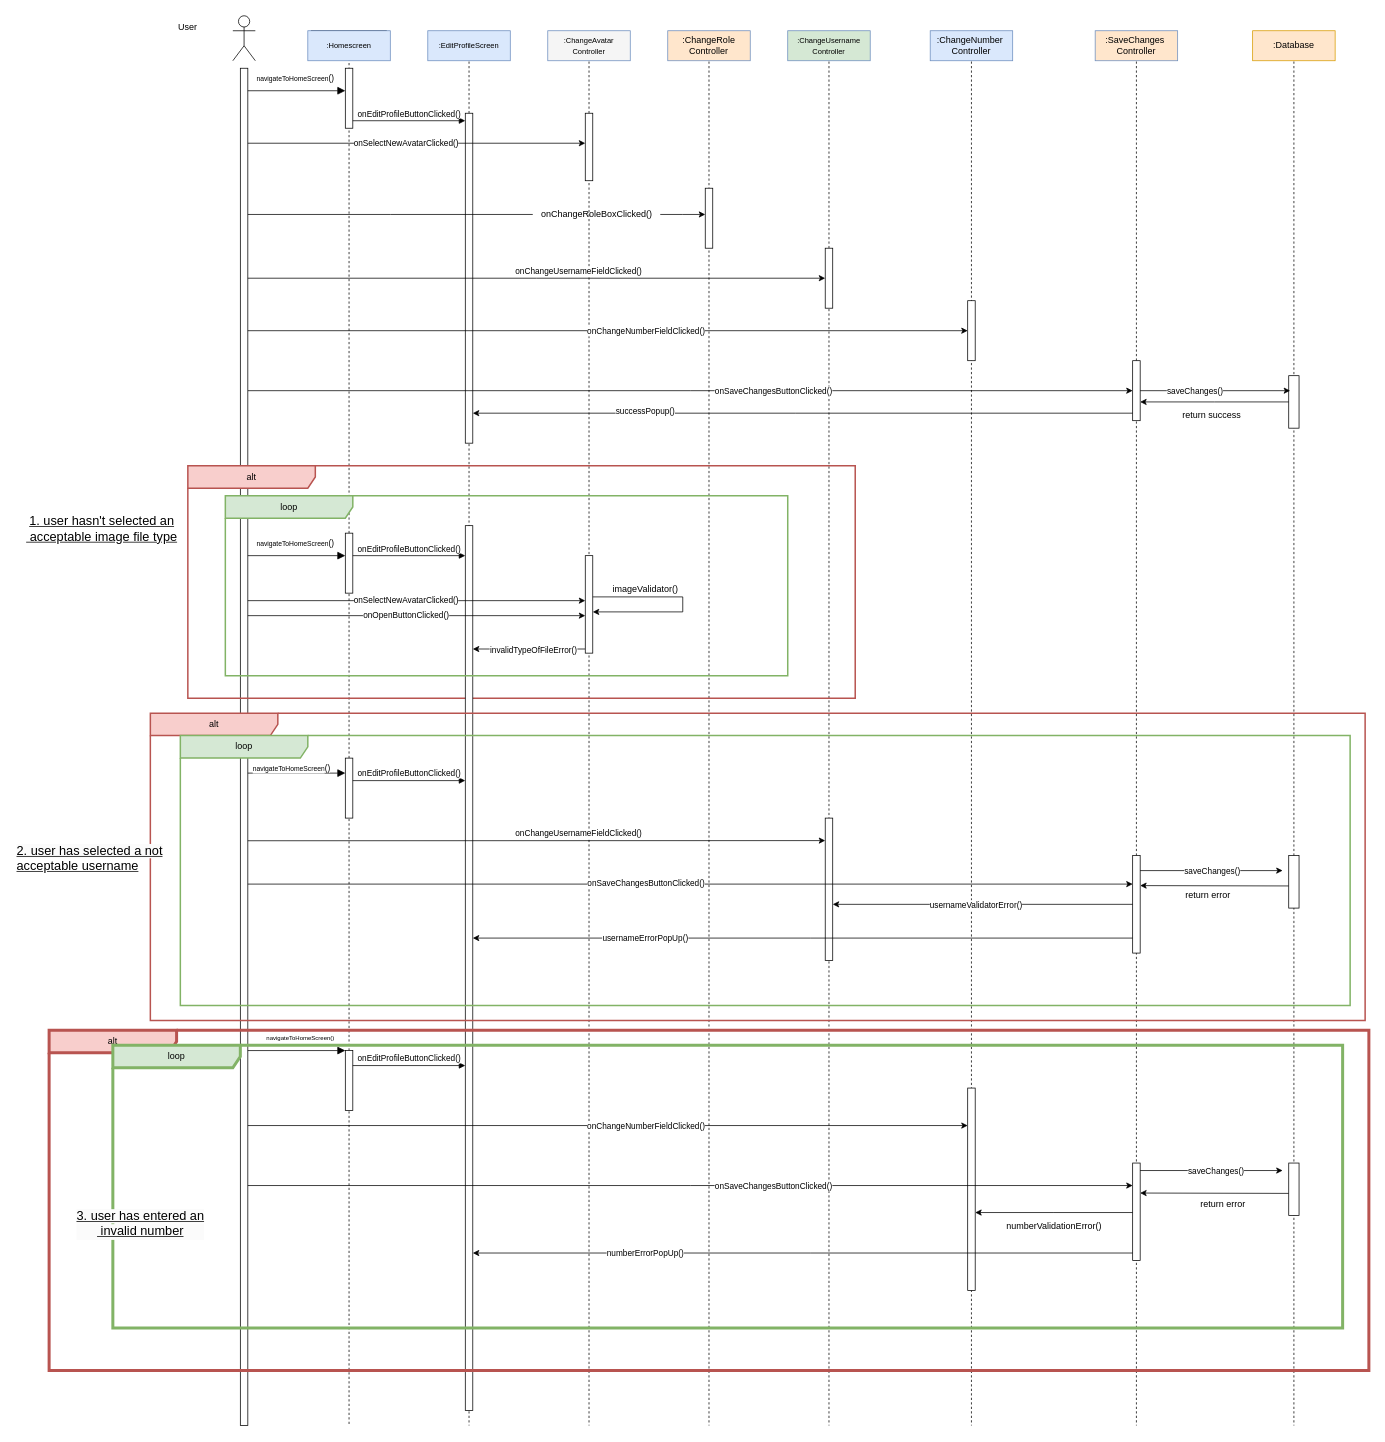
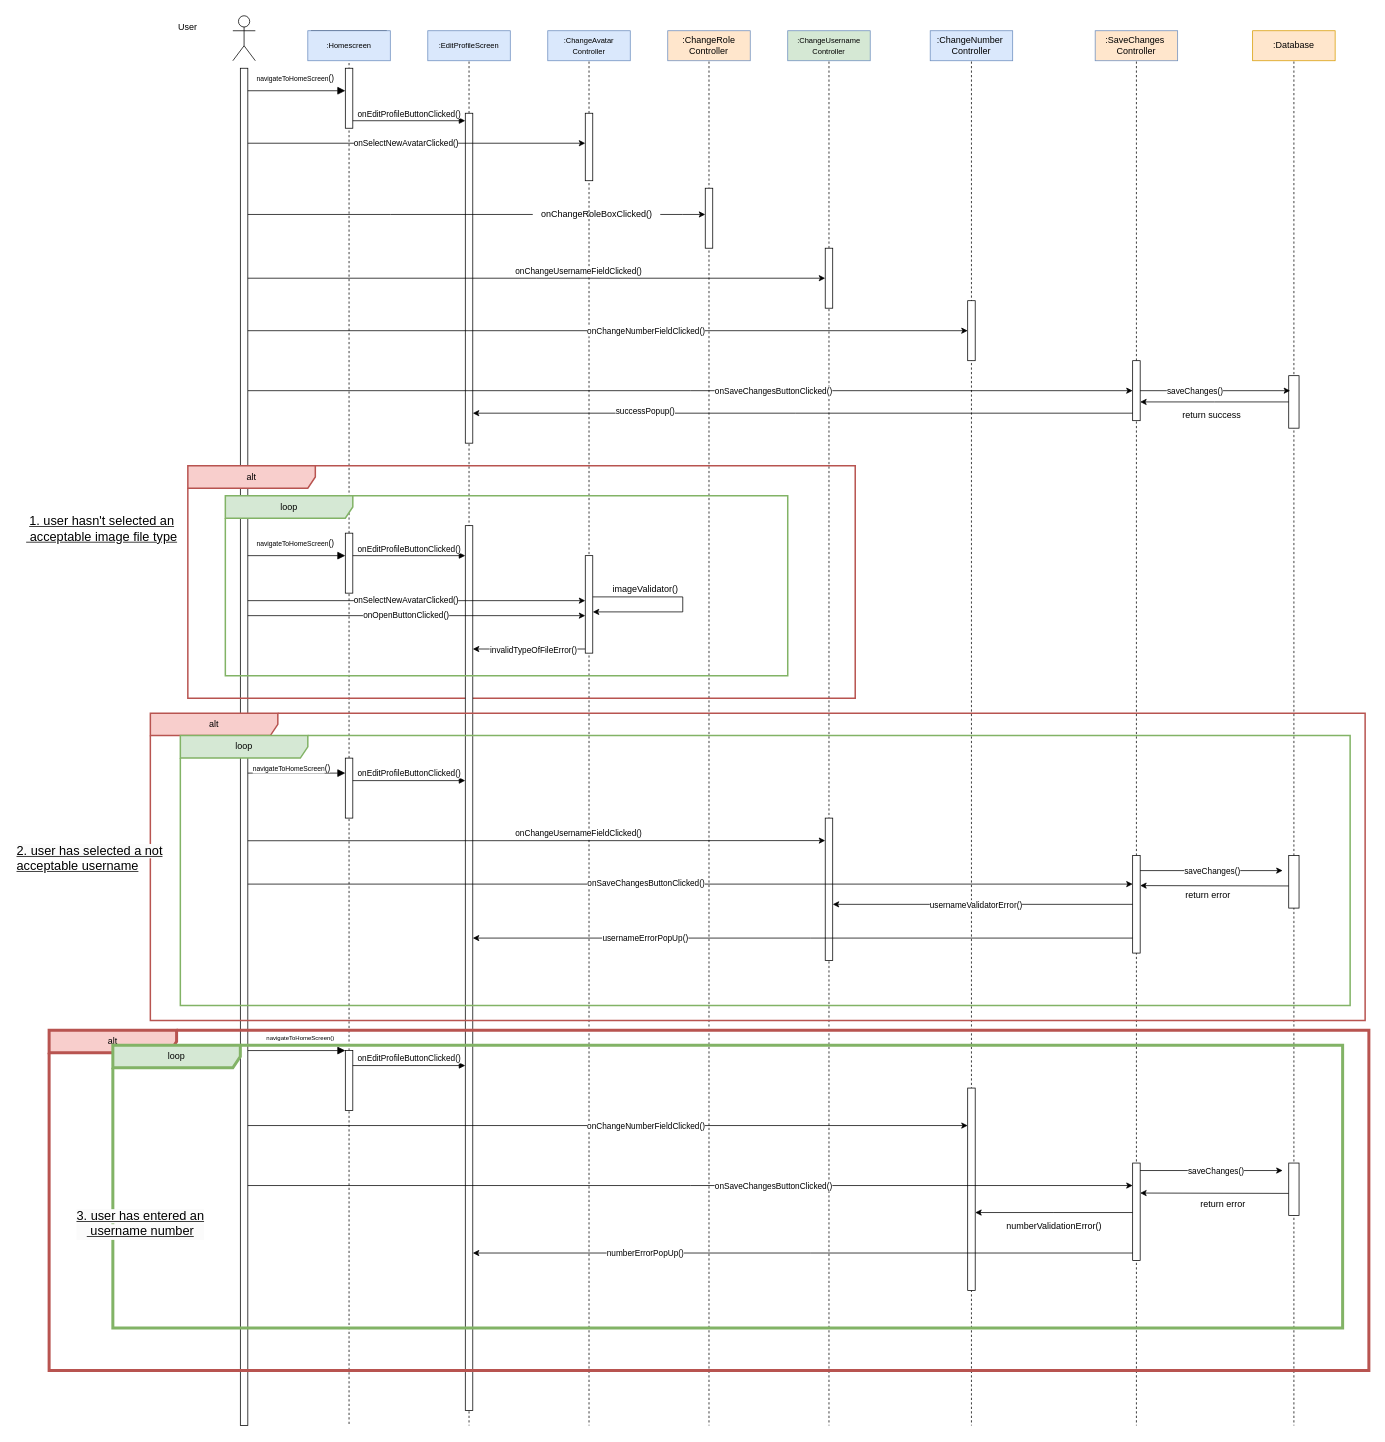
node ":ChangeAvatar Controller": fillcolor #f5f5f5 -> #dae8fc
node "3. user has entered an invalid number": label "3. user has entered an invalid number" -> "3. user has entered an username number"
